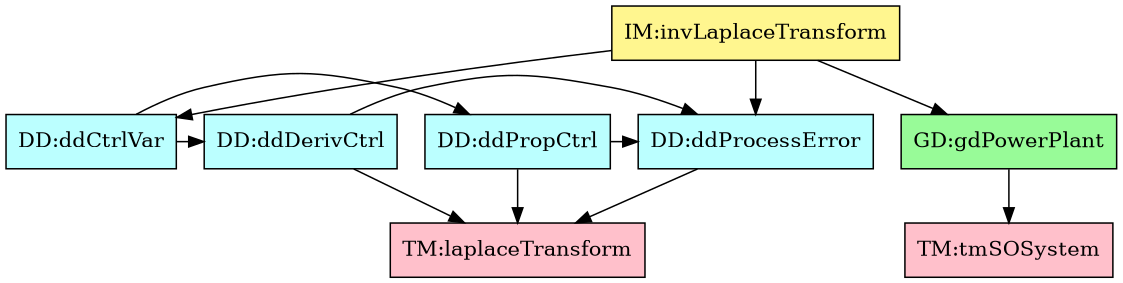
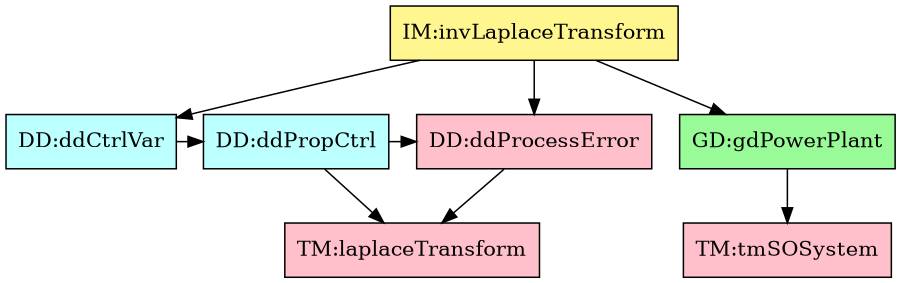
node "DD:ddDerivCtrl": removed
node "DD:ddProcessError": fillcolor paleturquoise1 -> pink
